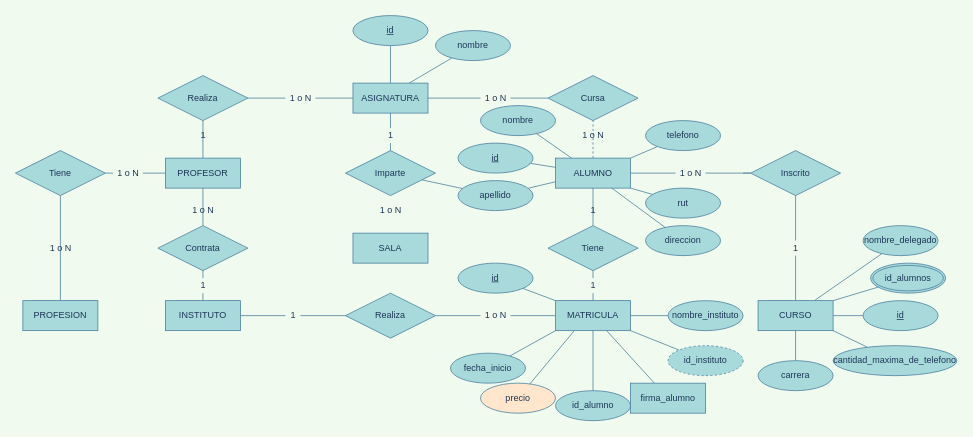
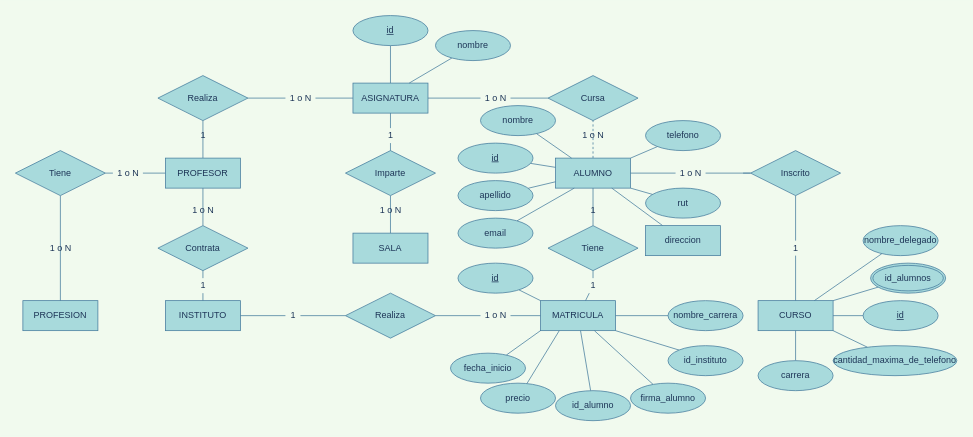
edge "Imparte" -- "apellido": now "Imparte" -- "SALA"
edge "ALUMNO" -- "email": added
node "email": added
node "direccion": shape ellipse -> rectangle
node "MATRICULA": moved (593, 315) -> (578, 315)
node "nombre_instituto": label "nombre_instituto" -> "nombre_carrera"
node "id_instituto": style dashed -> solid
node "precio": fillcolor #ffe6cc -> #a8dadc
node "firma_alumno": shape rectangle -> ellipse
